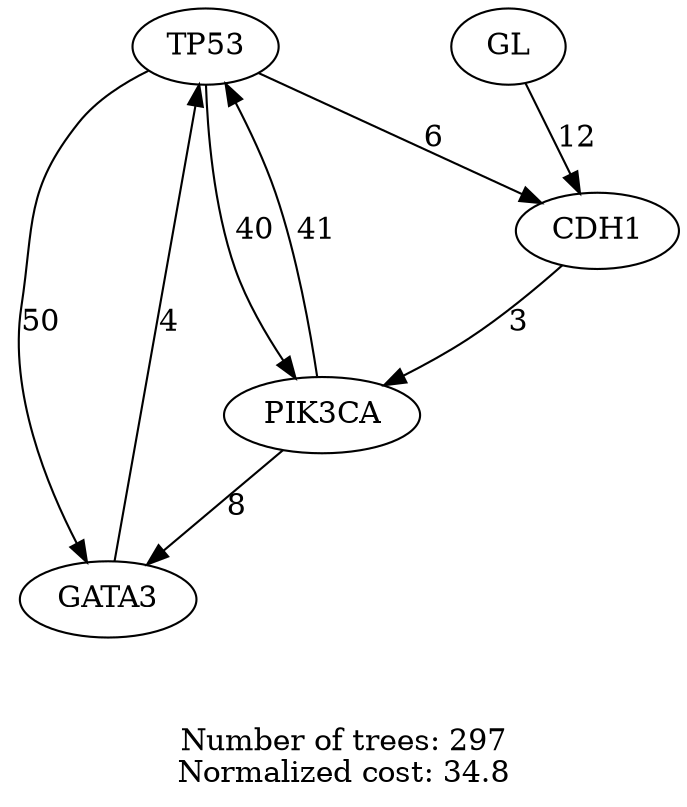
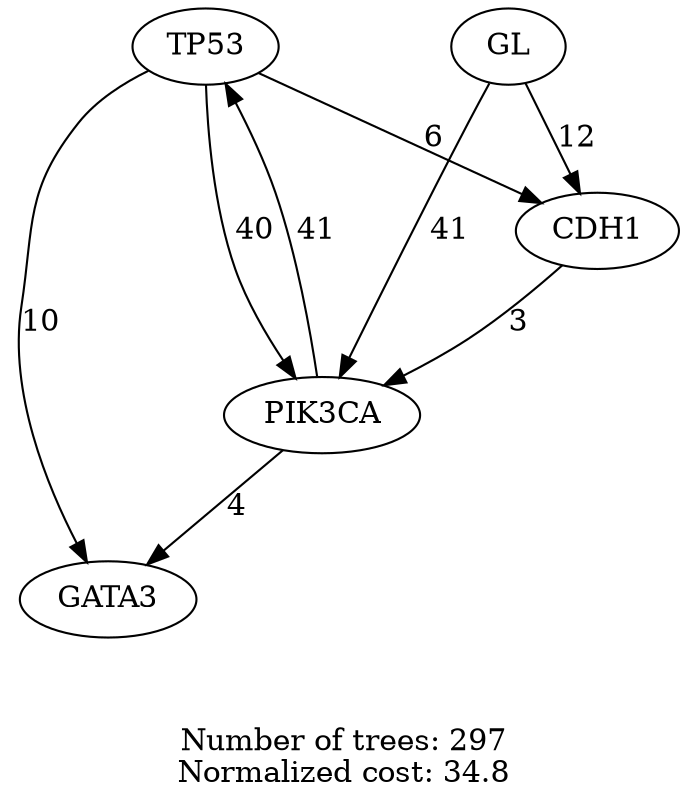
edge "GL" -> "PIK3CA": added, label "41"
edge "TP53" -> "GATA3": label "50" -> "10"
edge "GATA3" -> "TP53": removed, label "4"
edge "PIK3CA" -> "GATA3": label "8" -> "4"
